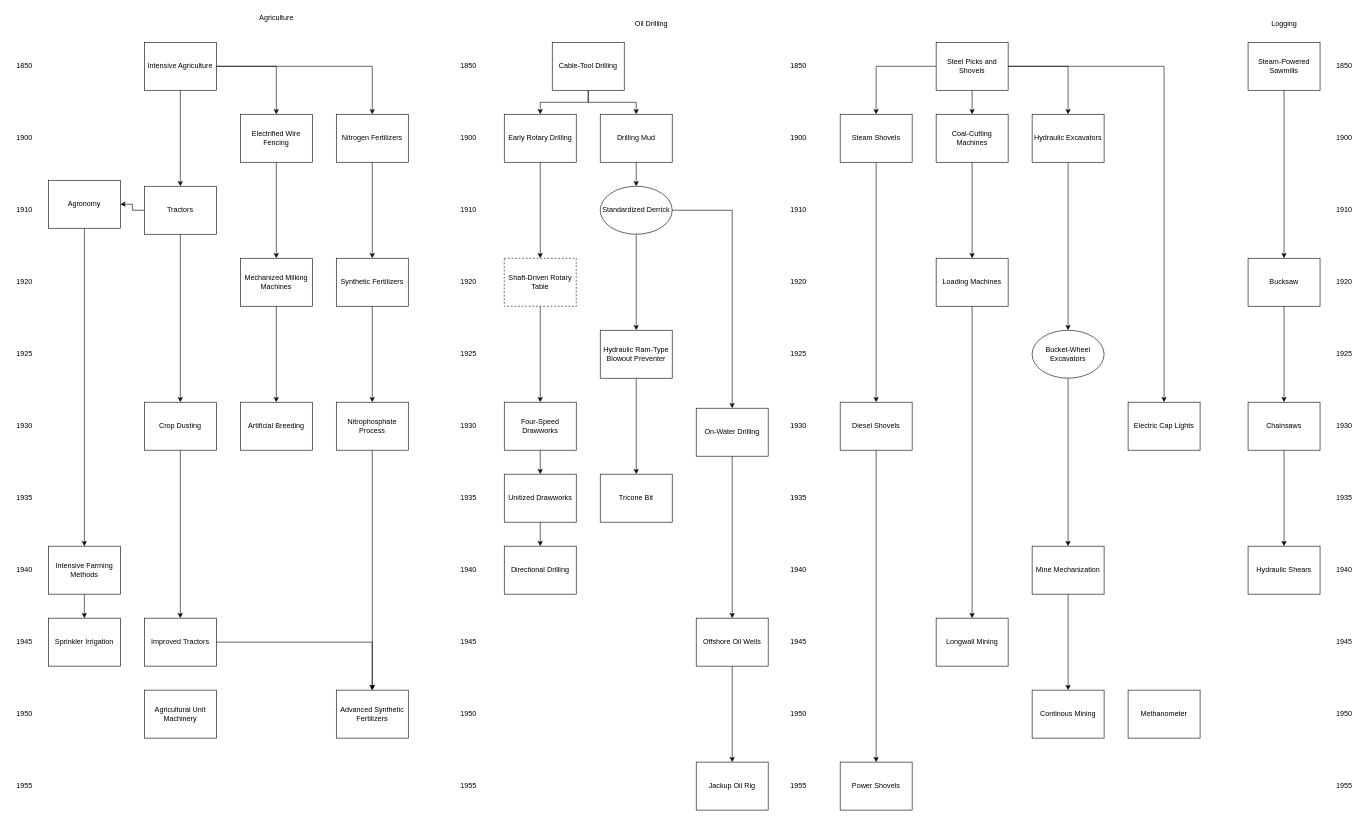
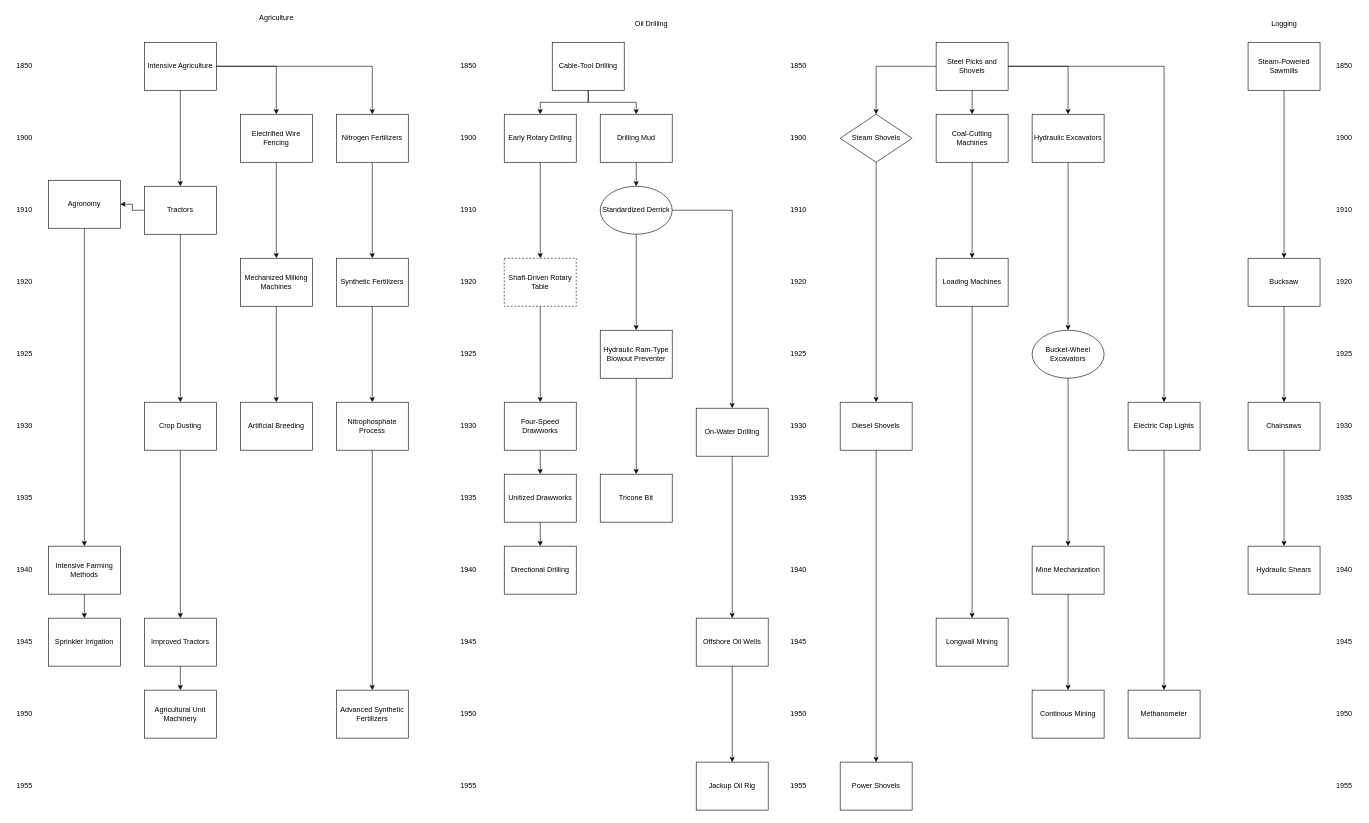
node "Steam Shovels": shape rectangle -> diamond
edge "Improved Tractors" -> "Advanced Synthetic Fertilizers": now "Improved Tractors" -> "Agricultural Unit Machinery"
edge "Electric Cap Lights" -> "Methanometer": added
